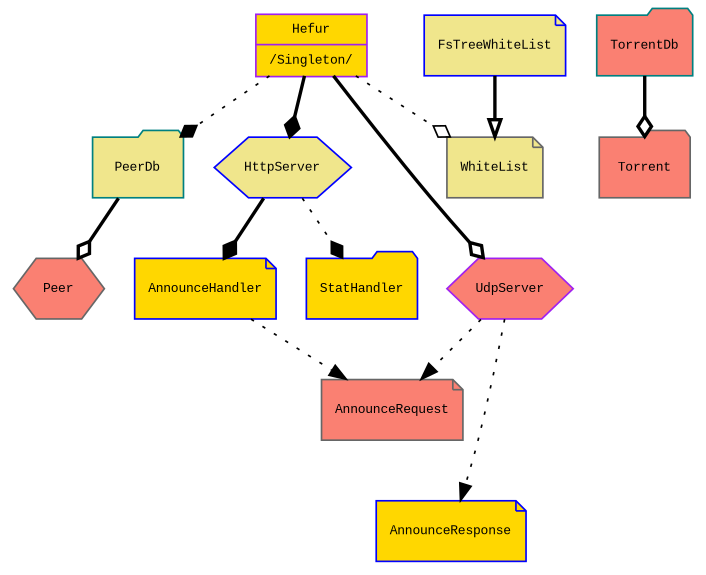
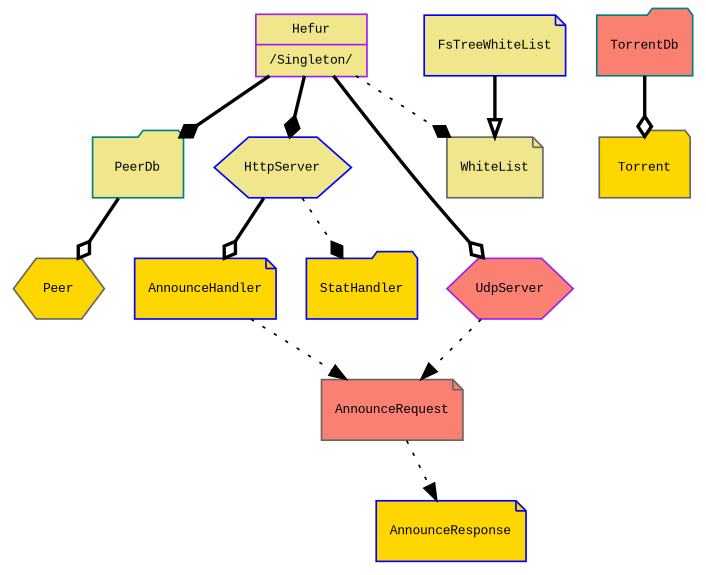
node "Hefur": fillcolor gold -> khaki
edge "Hefur" -> "PeerDb": style dotted -> bold
edge "Hefur" -> "WhiteList": arrowhead odiamond -> diamond
node "Torrent": fillcolor salmon -> gold
edge "HttpServer" -> "AnnounceHandler": arrowhead diamond -> odiamond
node "Peer": fillcolor salmon -> gold
edge "UdpServer" -> "AnnounceResponse": now "AnnounceRequest" -> "AnnounceResponse"
